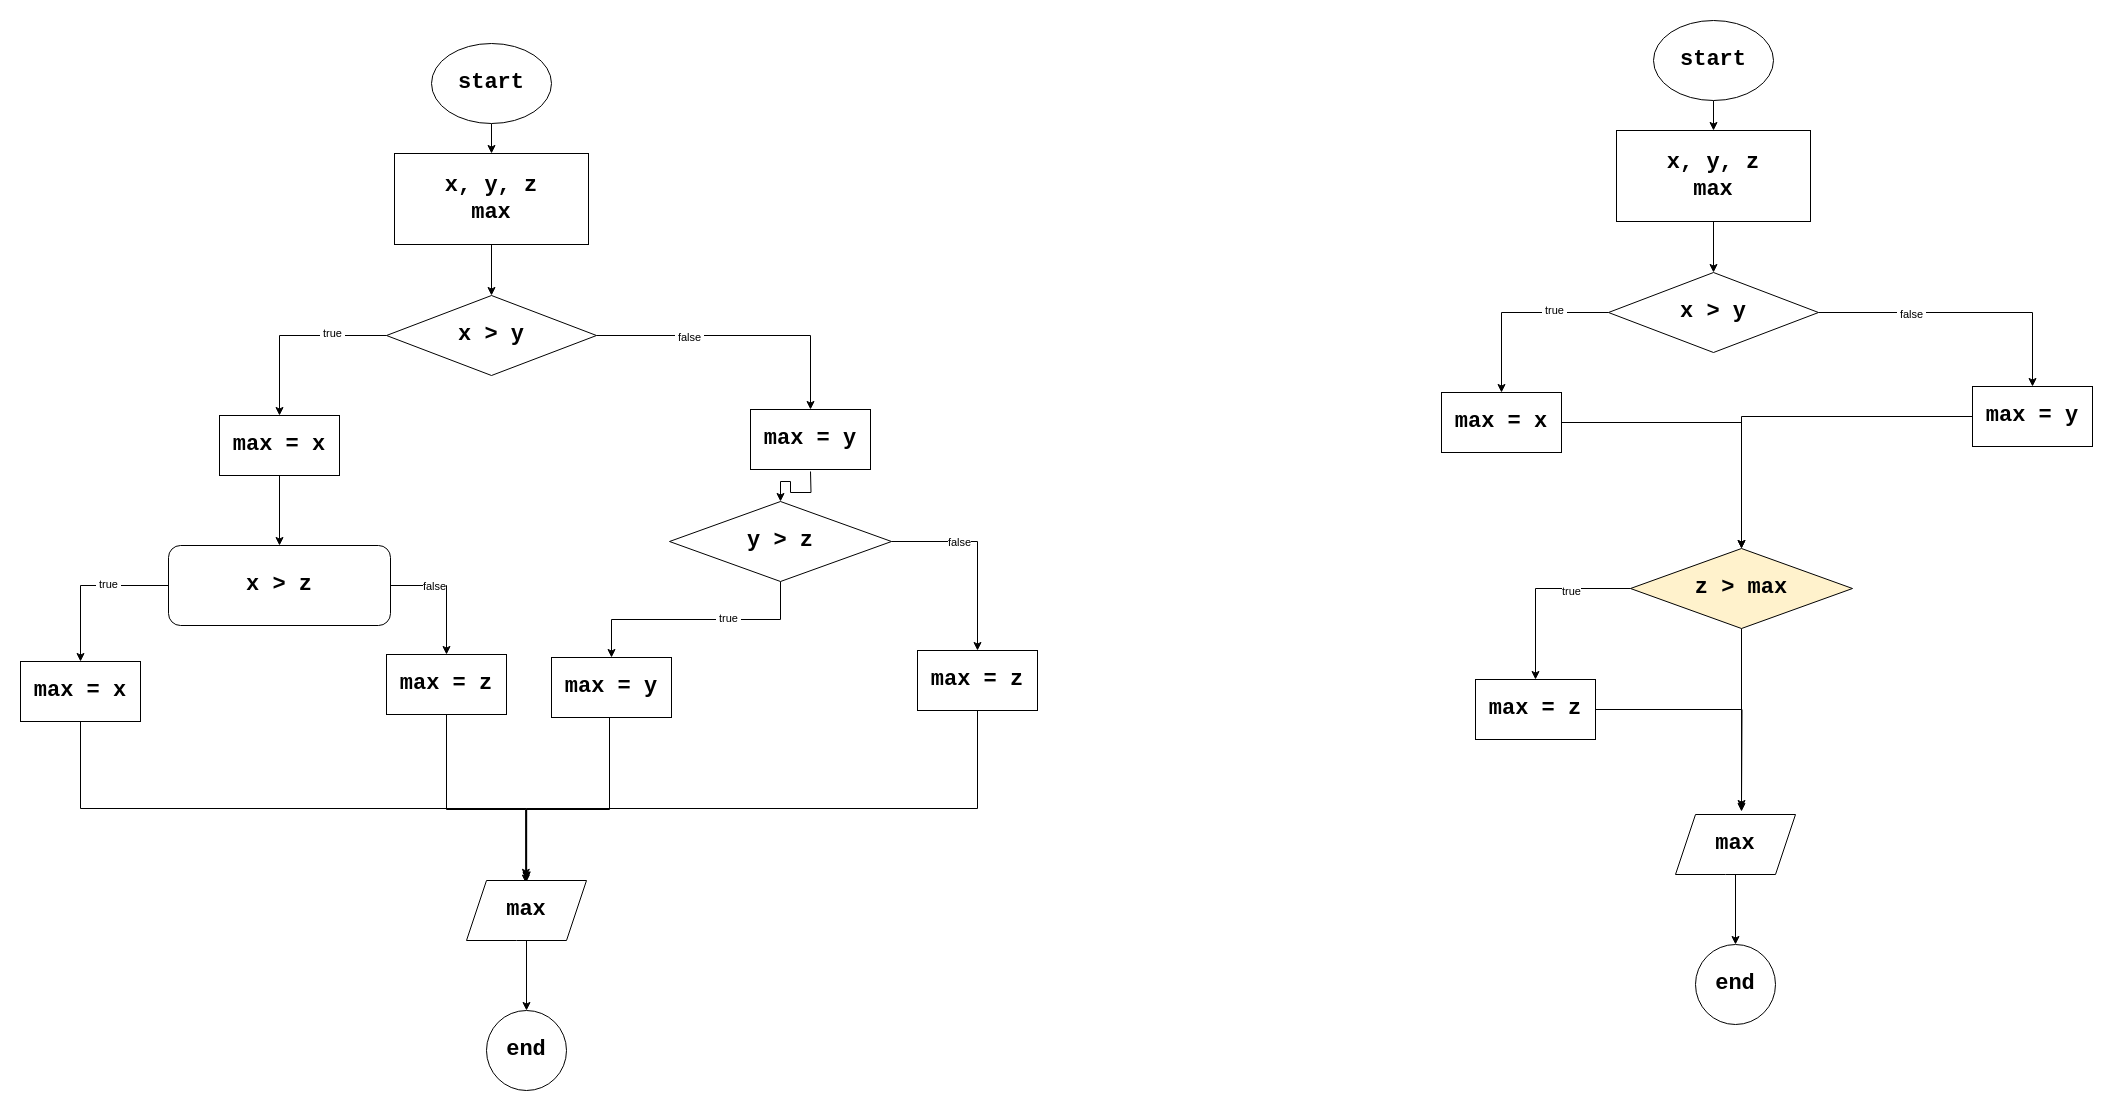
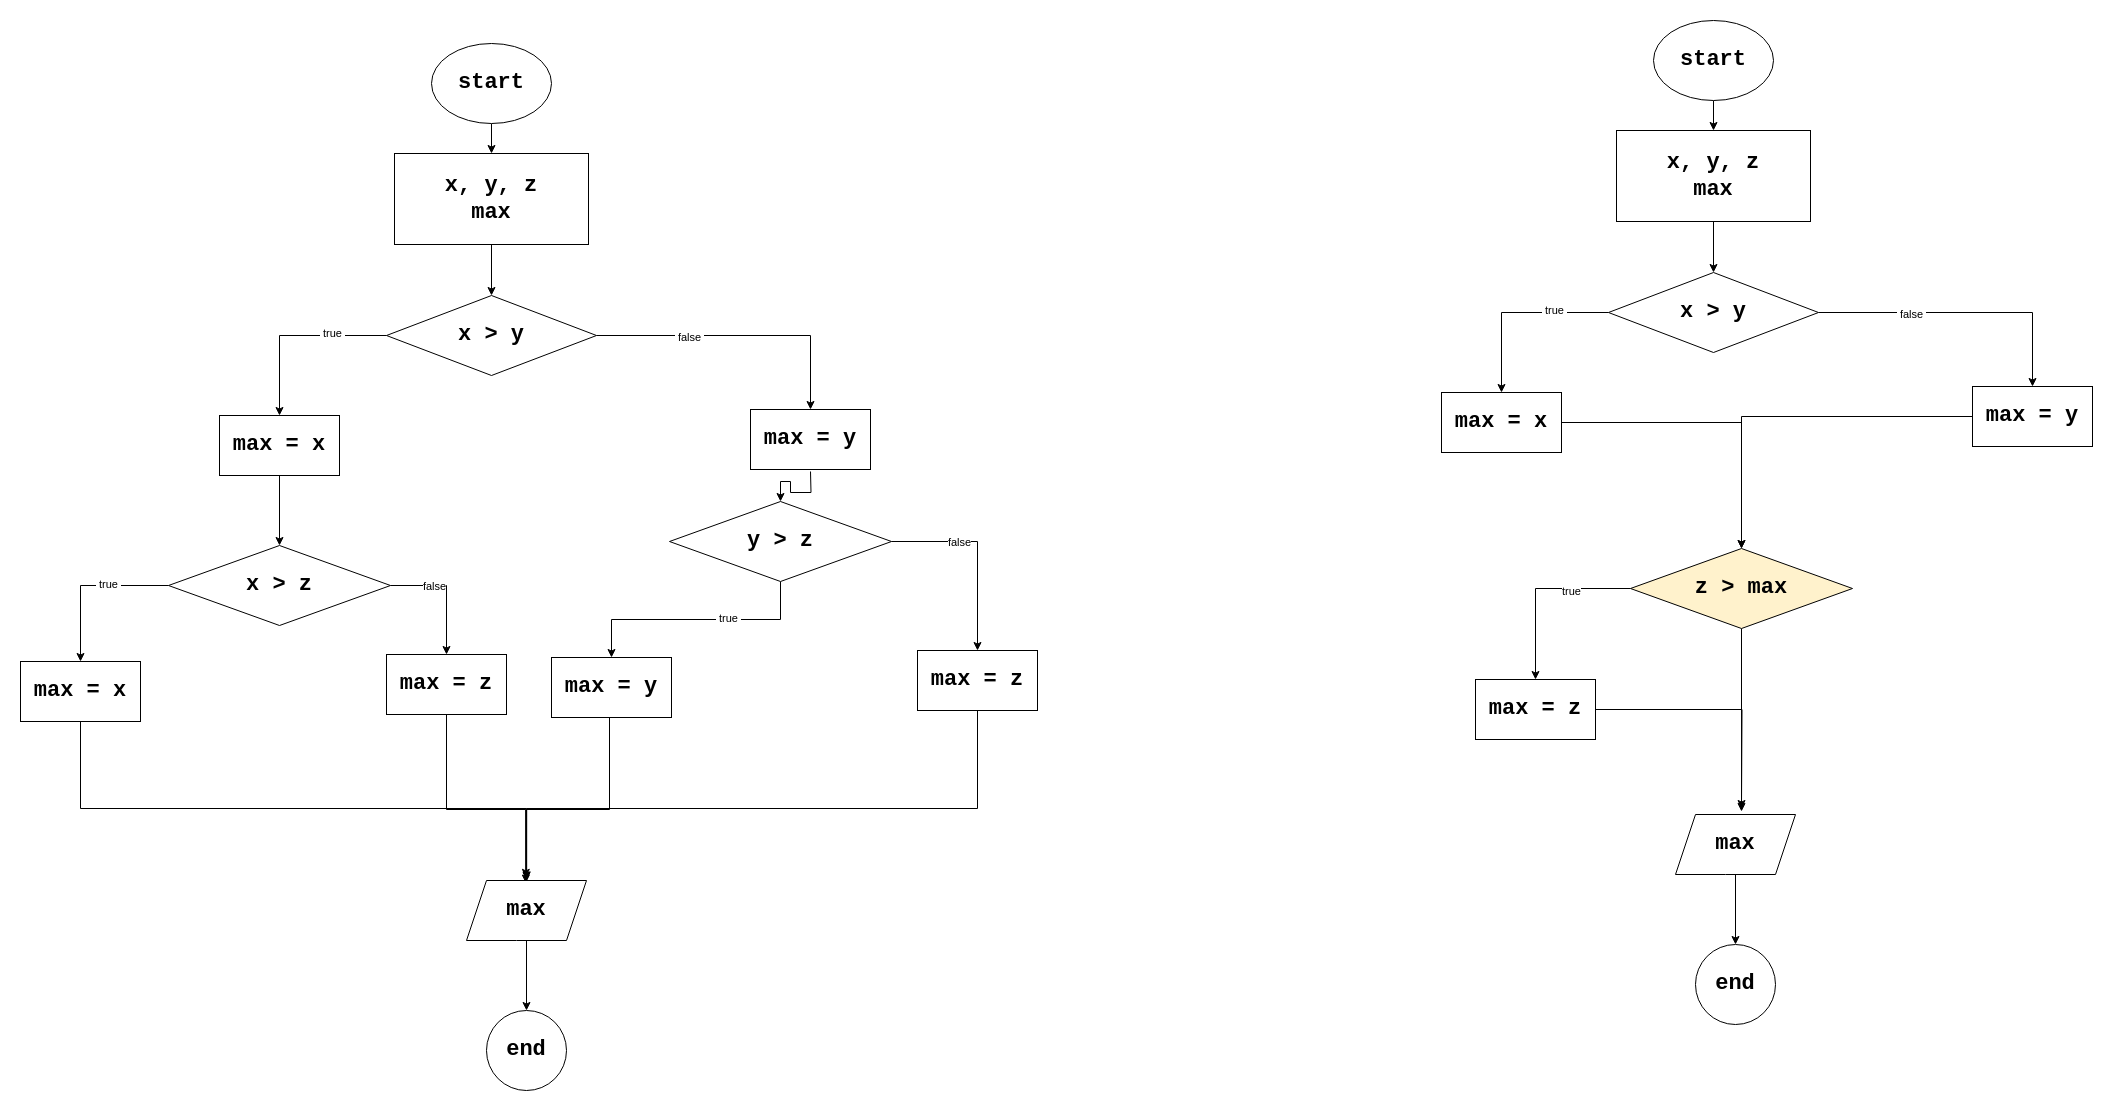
node "x > z": shape rounded rectangle -> diamond
